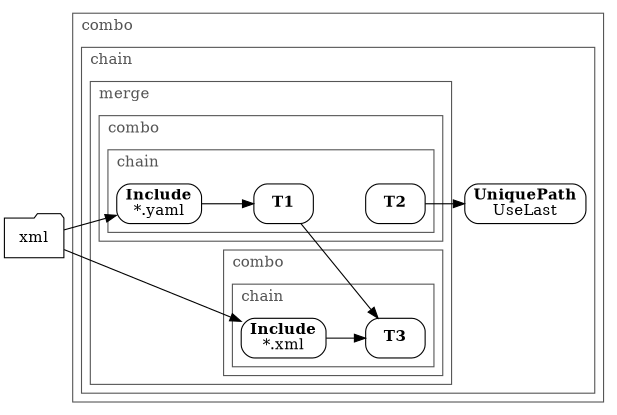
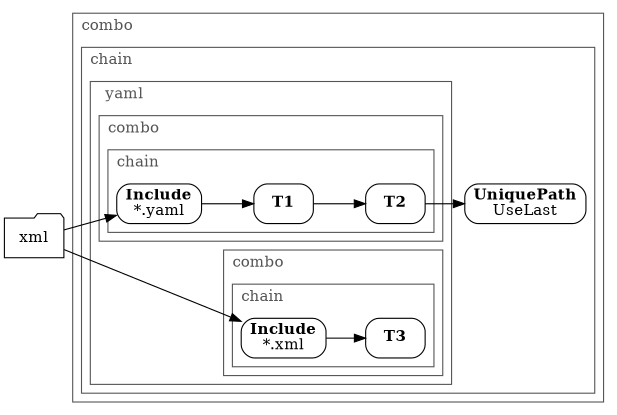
cluster "merge": label "merge" -> "yaml"
edge "T1" -> "T3": now "T1" -> "T2"
